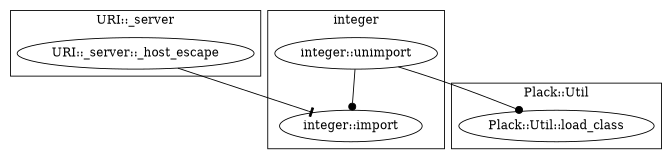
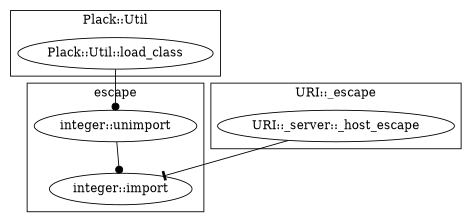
cluster "URI::_server": label "URI::_server" -> "URI::_escape"
cluster "integer": label "integer" -> "escape"
edge "integer::unimport" -> "Plack::Util::load_class": reversed
